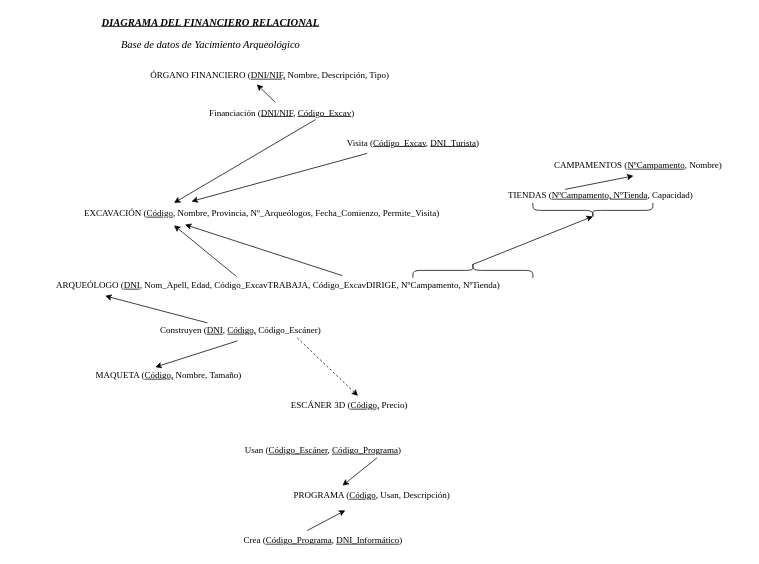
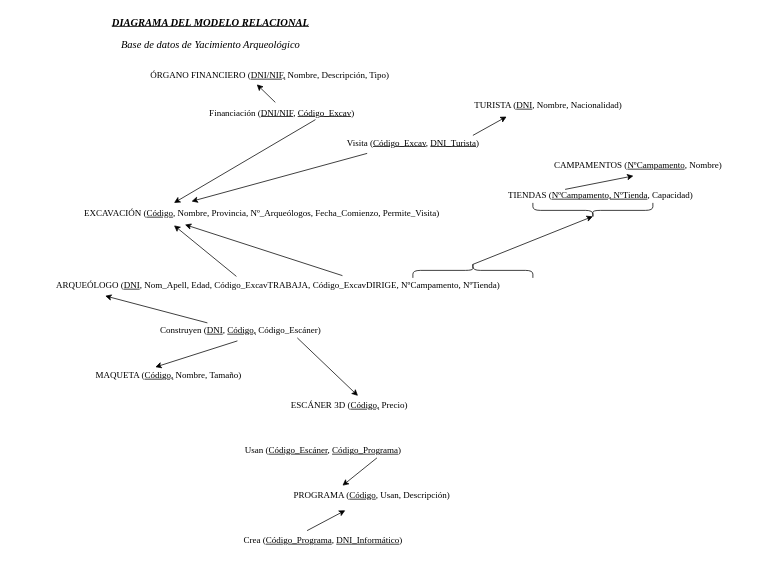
node "DIAGRAMA DEL FINANCIERO RELACIONAL": label "DIAGRAMA DEL FINANCIERO RELACIONAL" -> "DIAGRAMA DEL MODELO RELACIONAL"
node "TURISTA (DNI, Nombre, Nacionalidad)": added
edge "Visita (Código_Excav, DNI_Turista)" -> "TURISTA (DNI, Nombre, Nacionalidad)": added
edge "Construyen (DNI, Código, Código_Escáner)" -> "ESCÁNER 3D (Código, Precio)": style dashed -> solid
